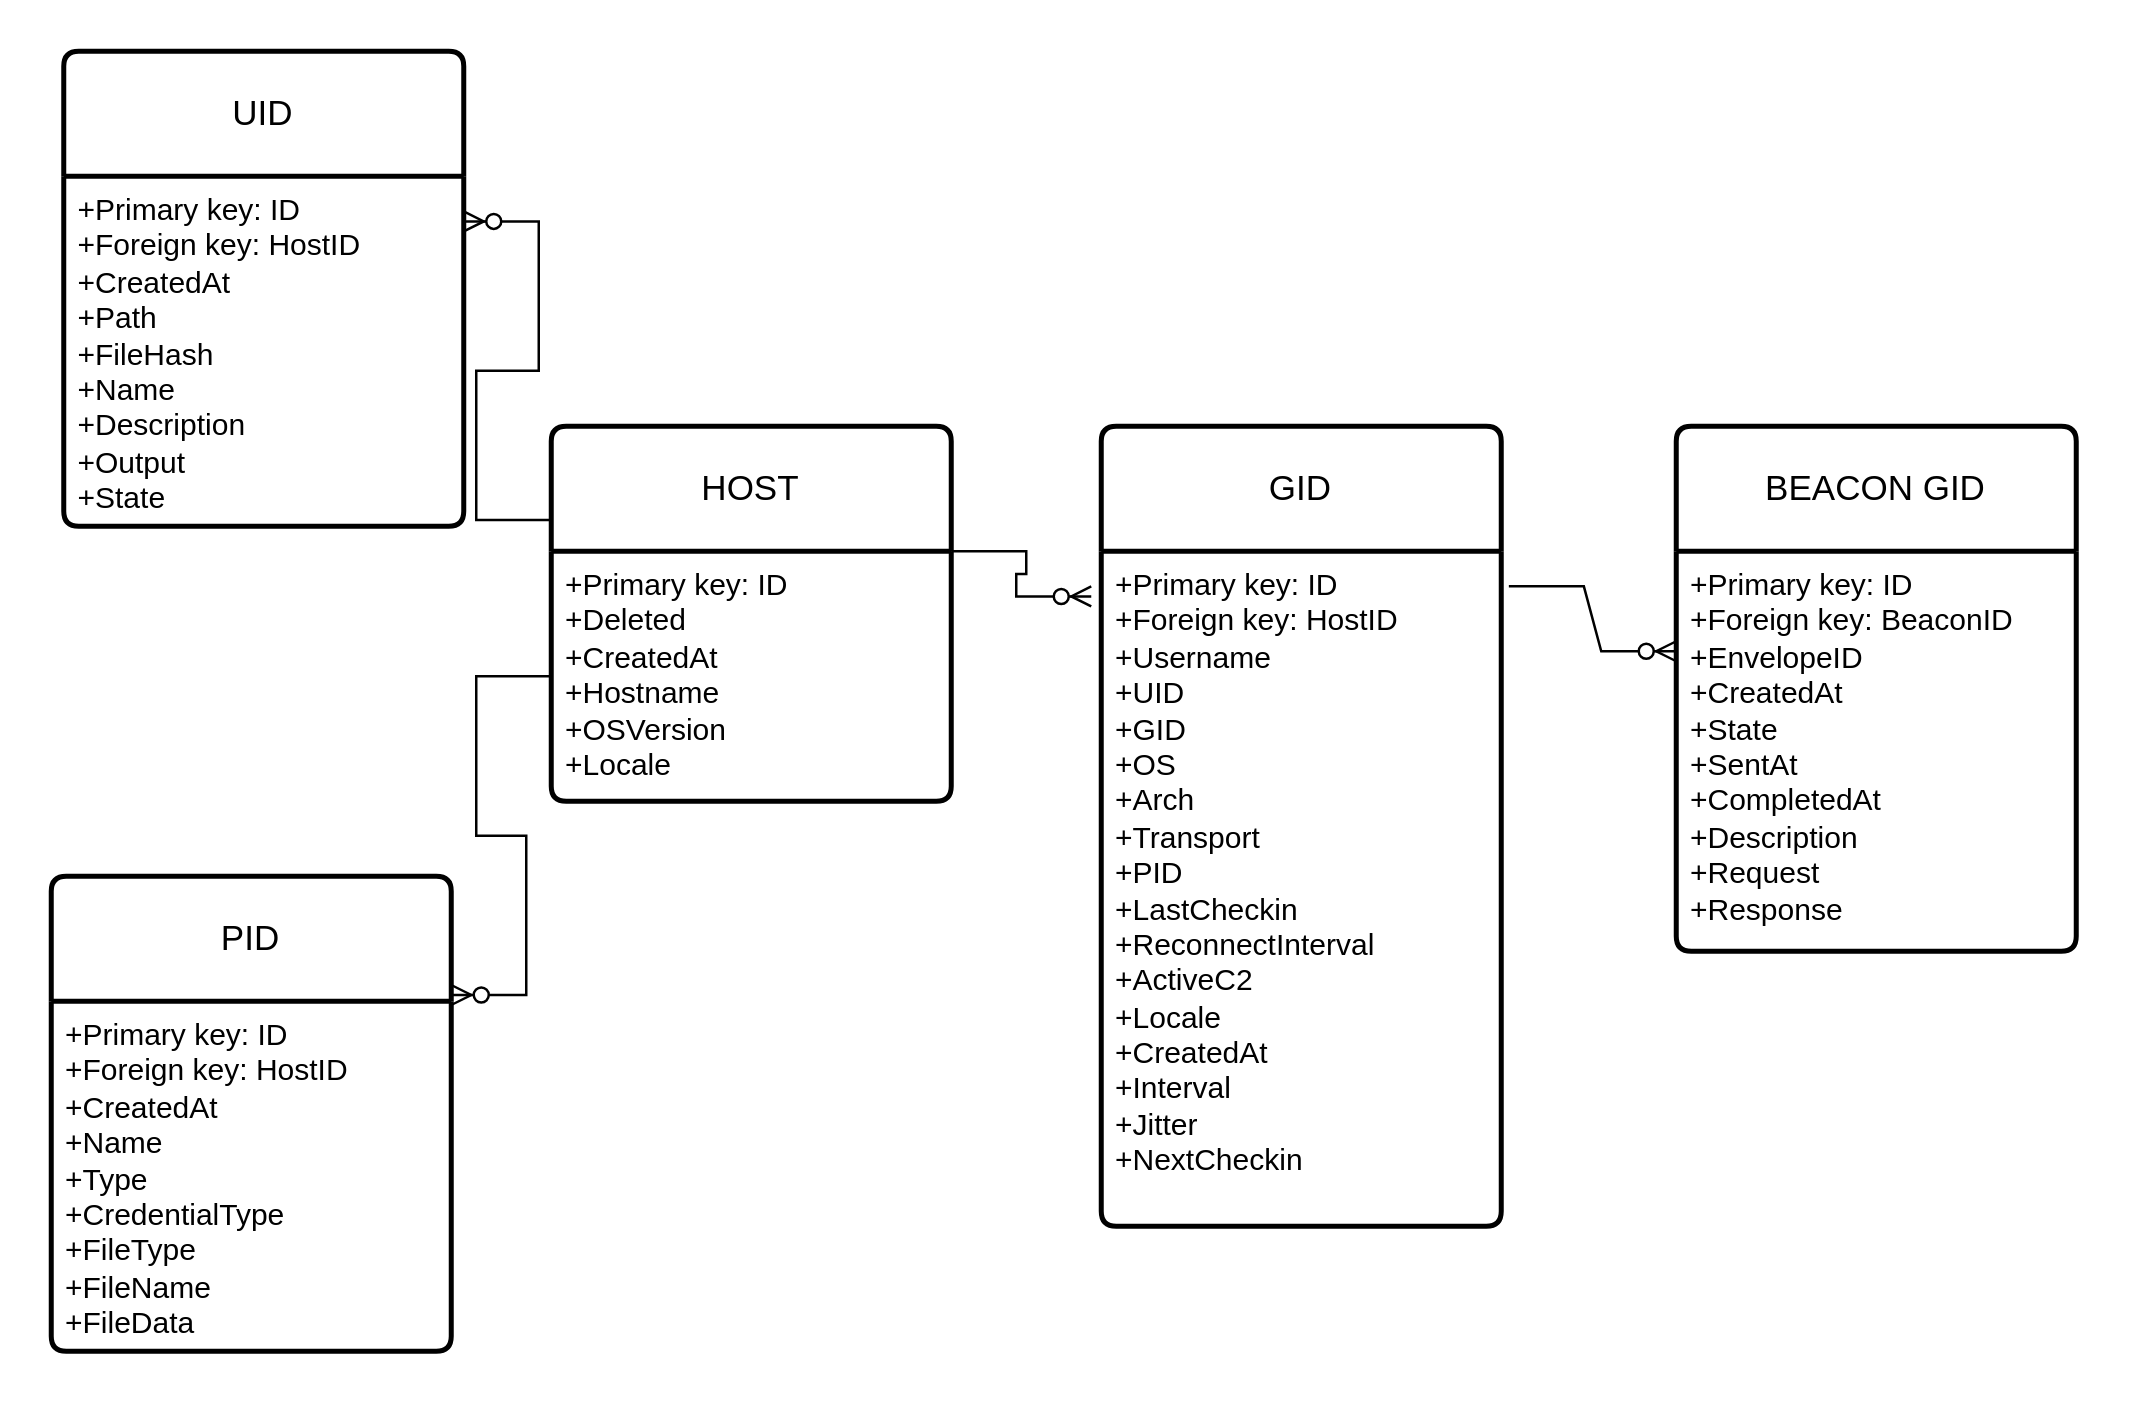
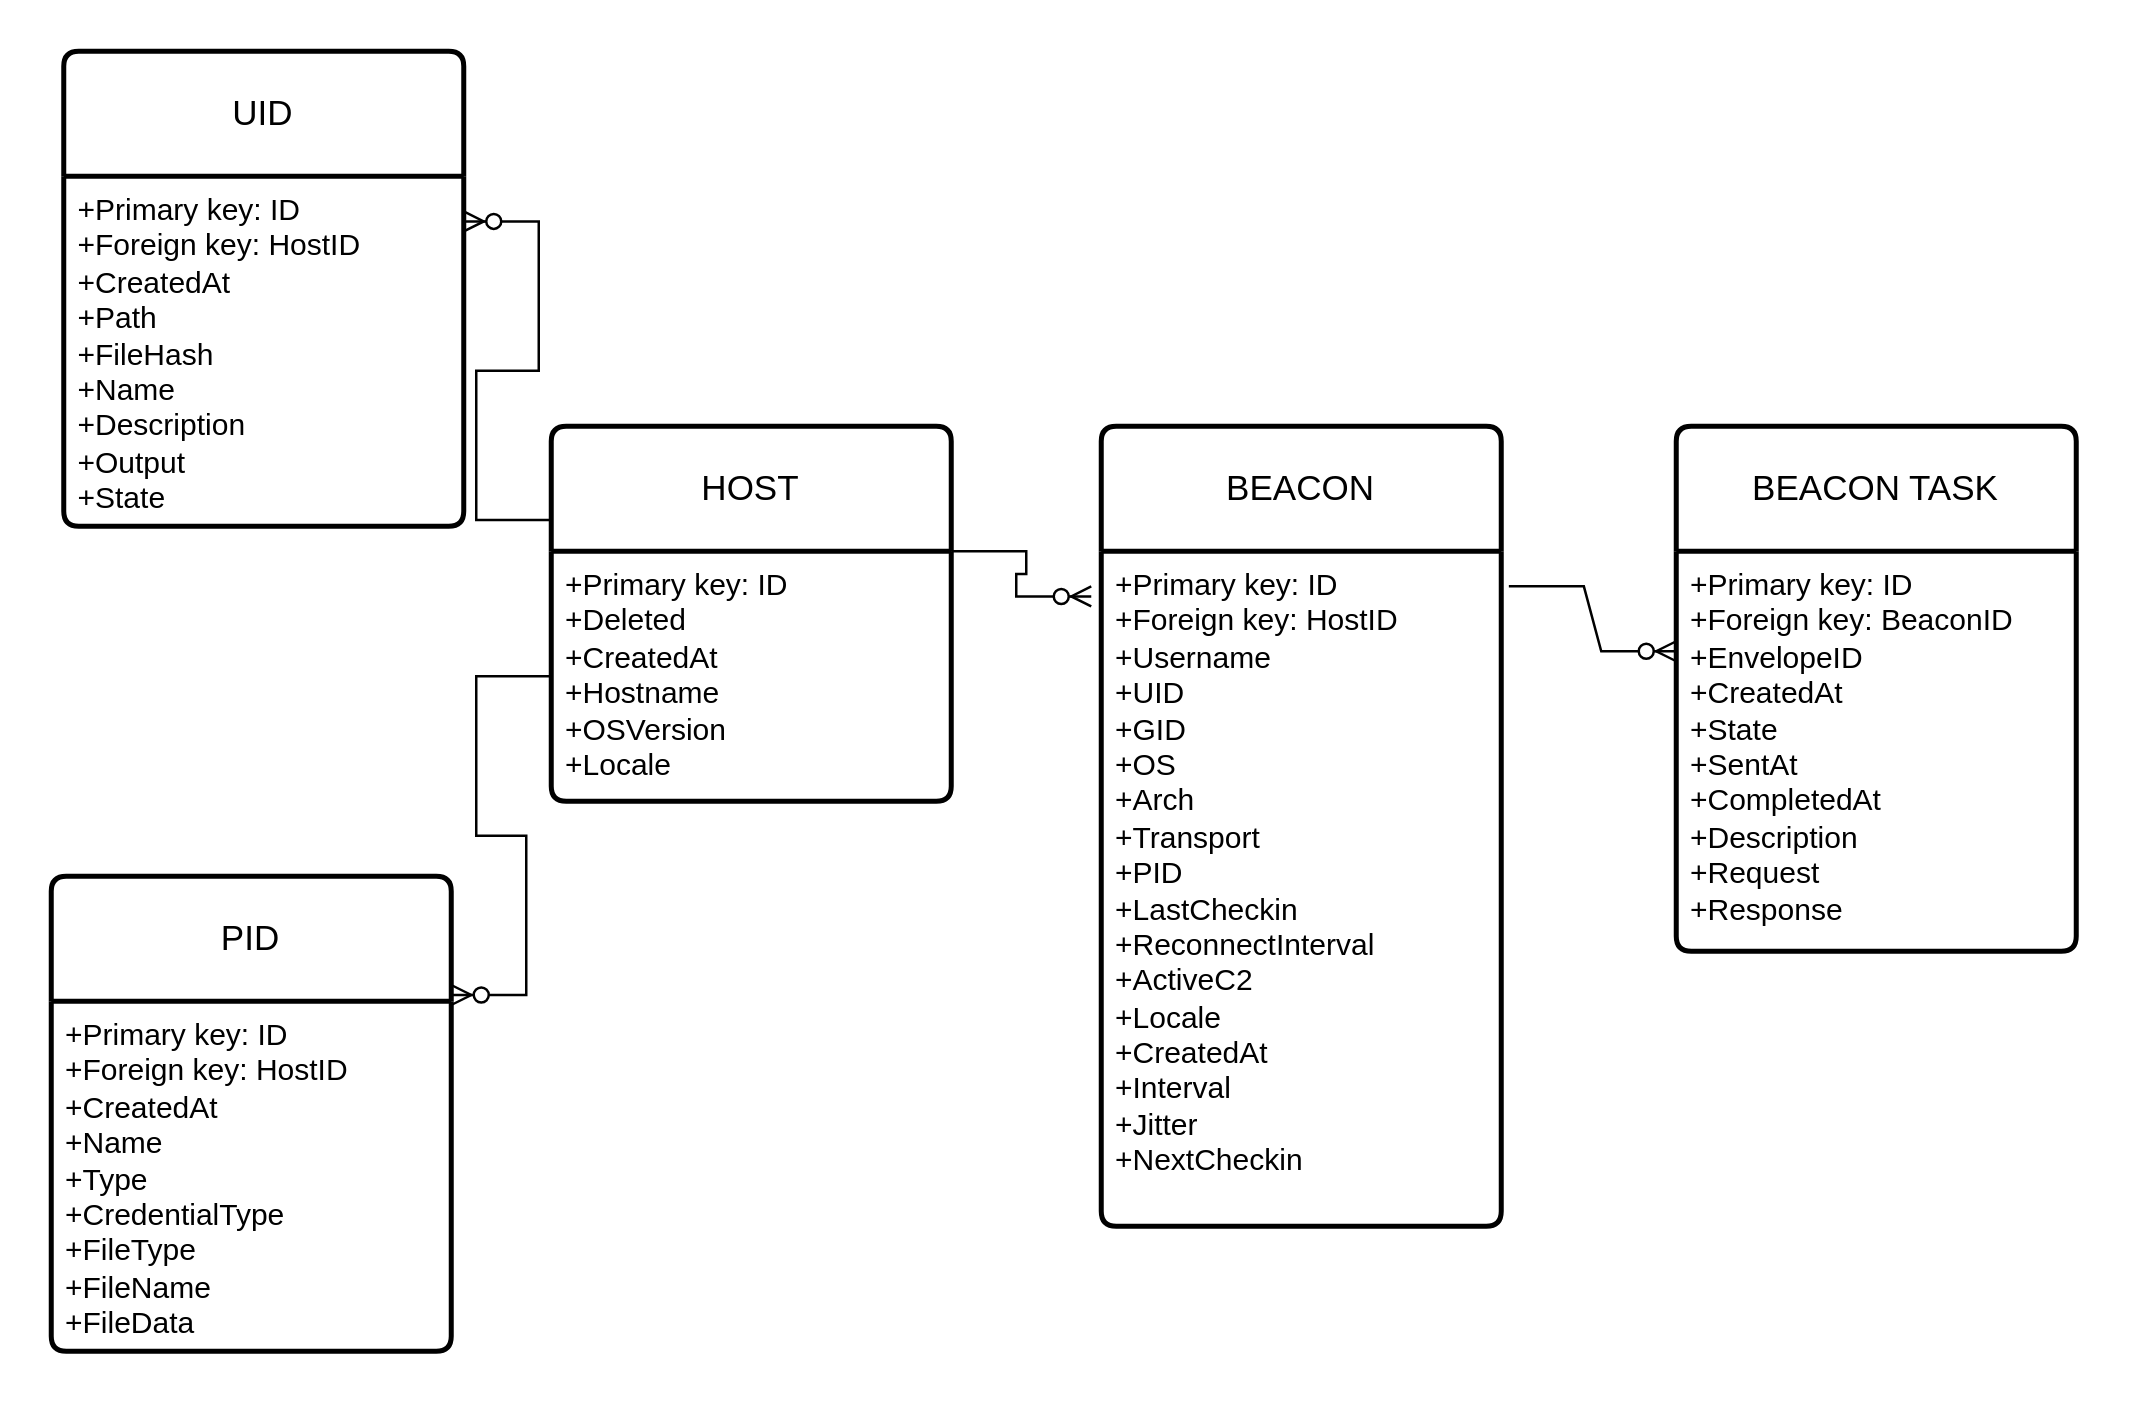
node "GID": label "GID" -> "BEACON"
node "BEACON GID": label "BEACON GID" -> "BEACON TASK"
